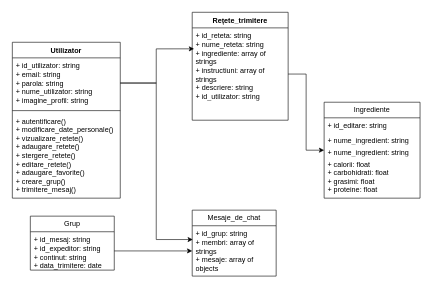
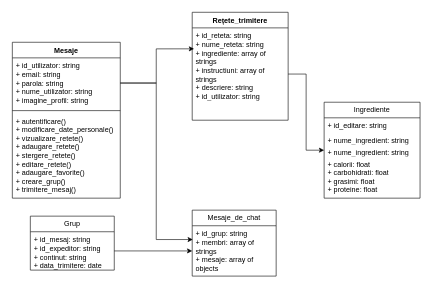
node "Utilizator": label "Utilizator" -> "Mesaje"
